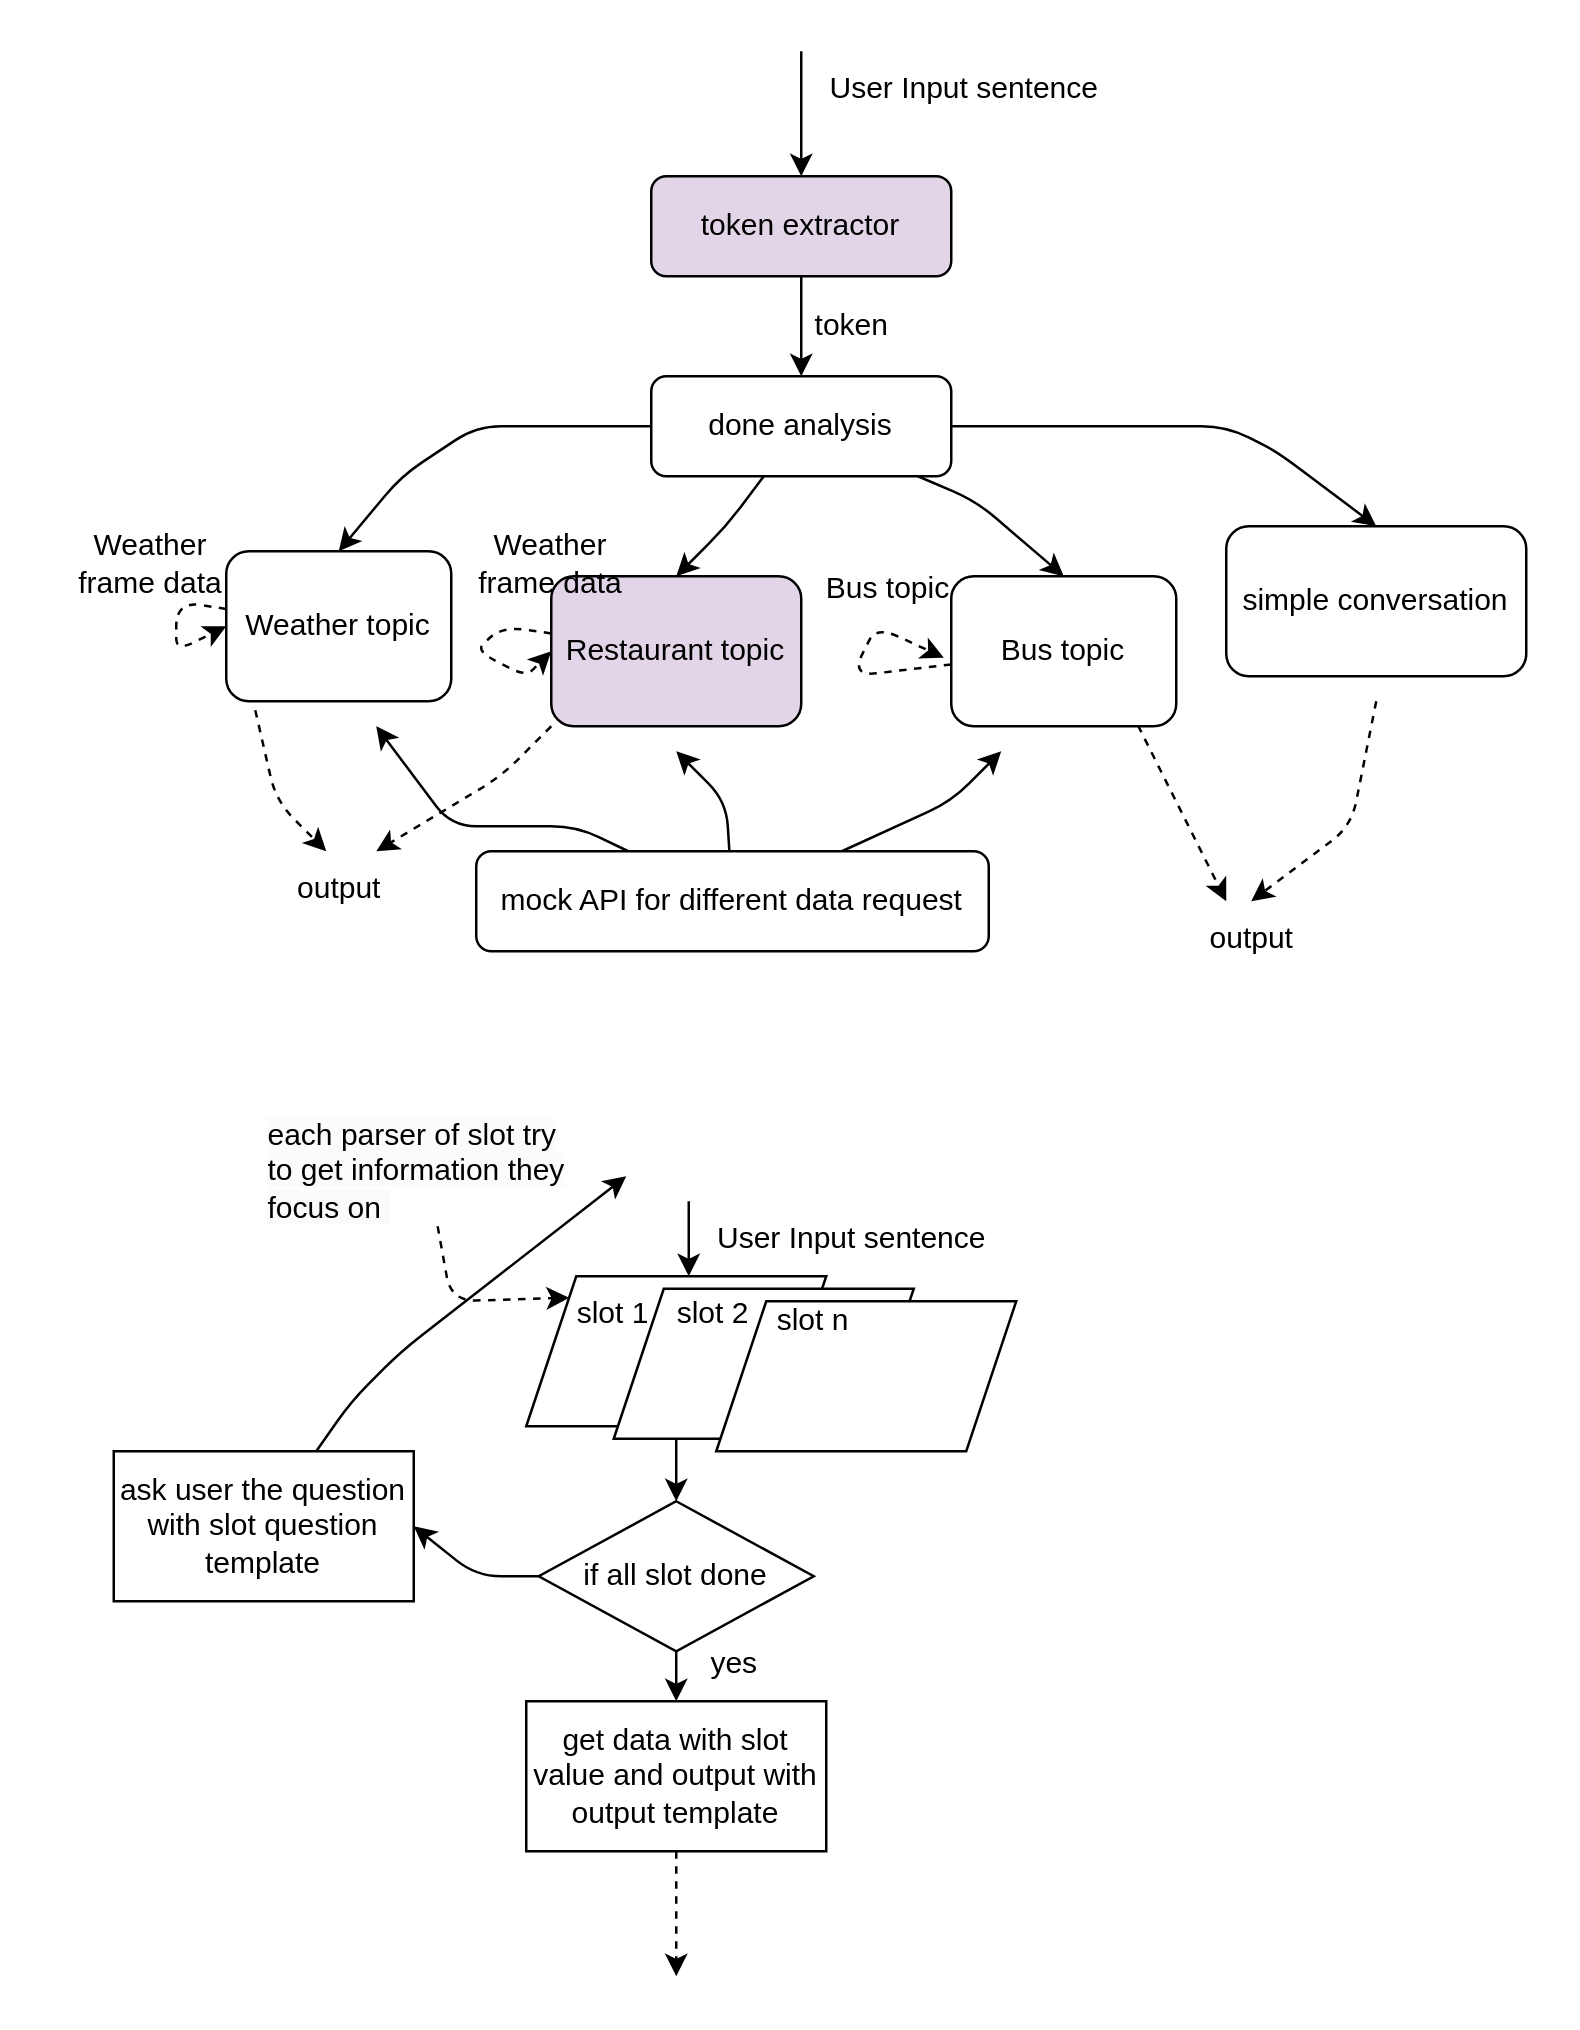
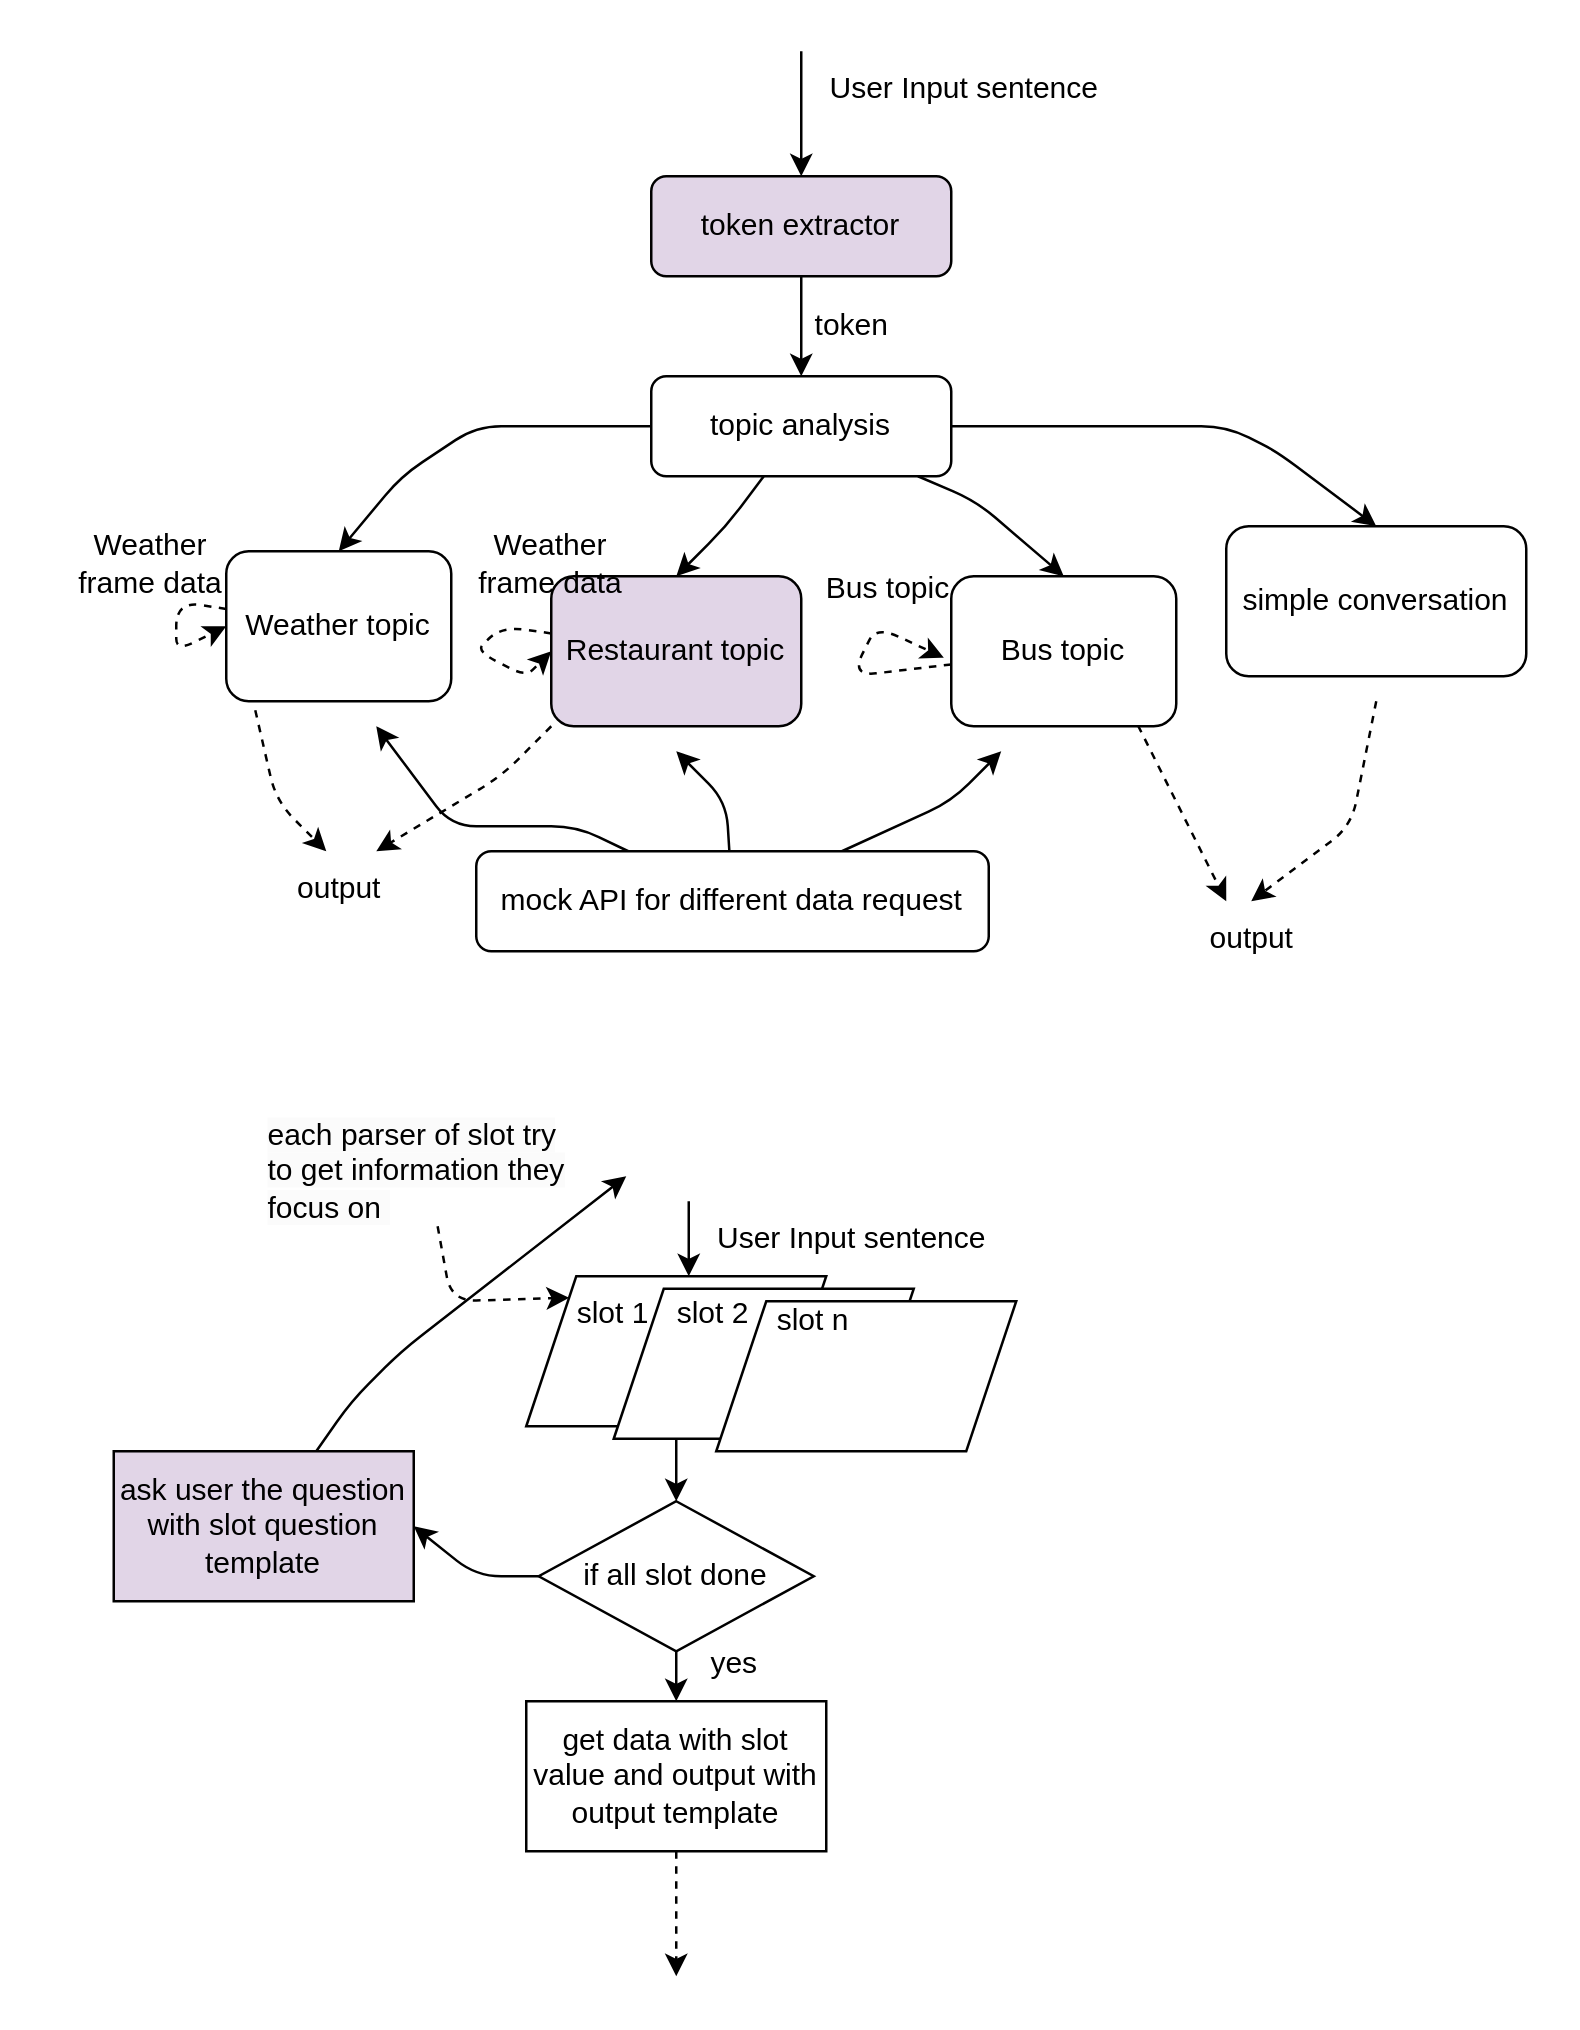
node "done analysis": label "done analysis" -> "topic analysis"
node "ask user the question with slot question template": fillcolor #ffffff -> #e1d5e7
